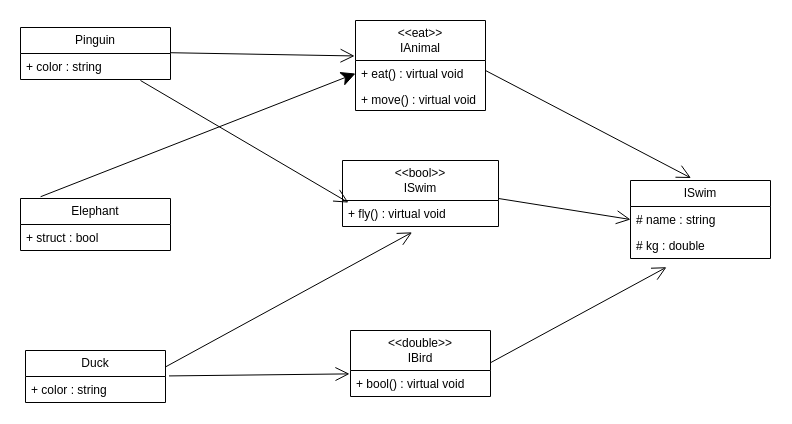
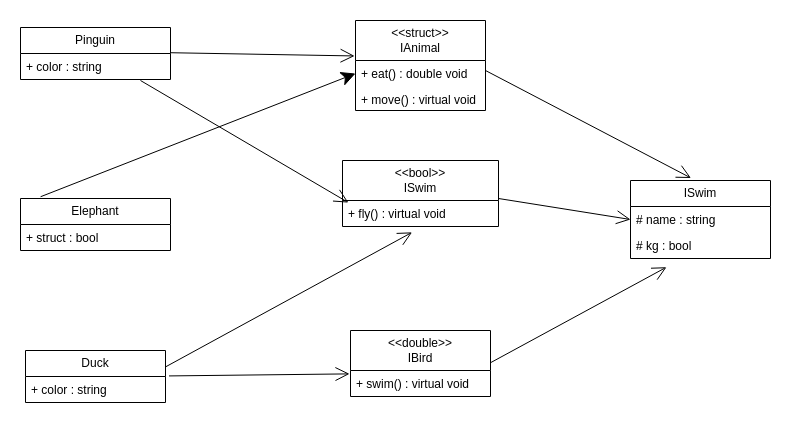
node "<<eat>> IAnimal": label "<<eat>> IAnimal" -> "<<struct>> IAnimal"
node "+ eat() : virtual void": label "+ eat() : virtual void" -> "+ eat() : double void"
node "# kg : double": label "# kg : double" -> "# kg : bool"
node "+ bool() : virtual void": label "+ bool() : virtual void" -> "+ swim() : virtual void"
